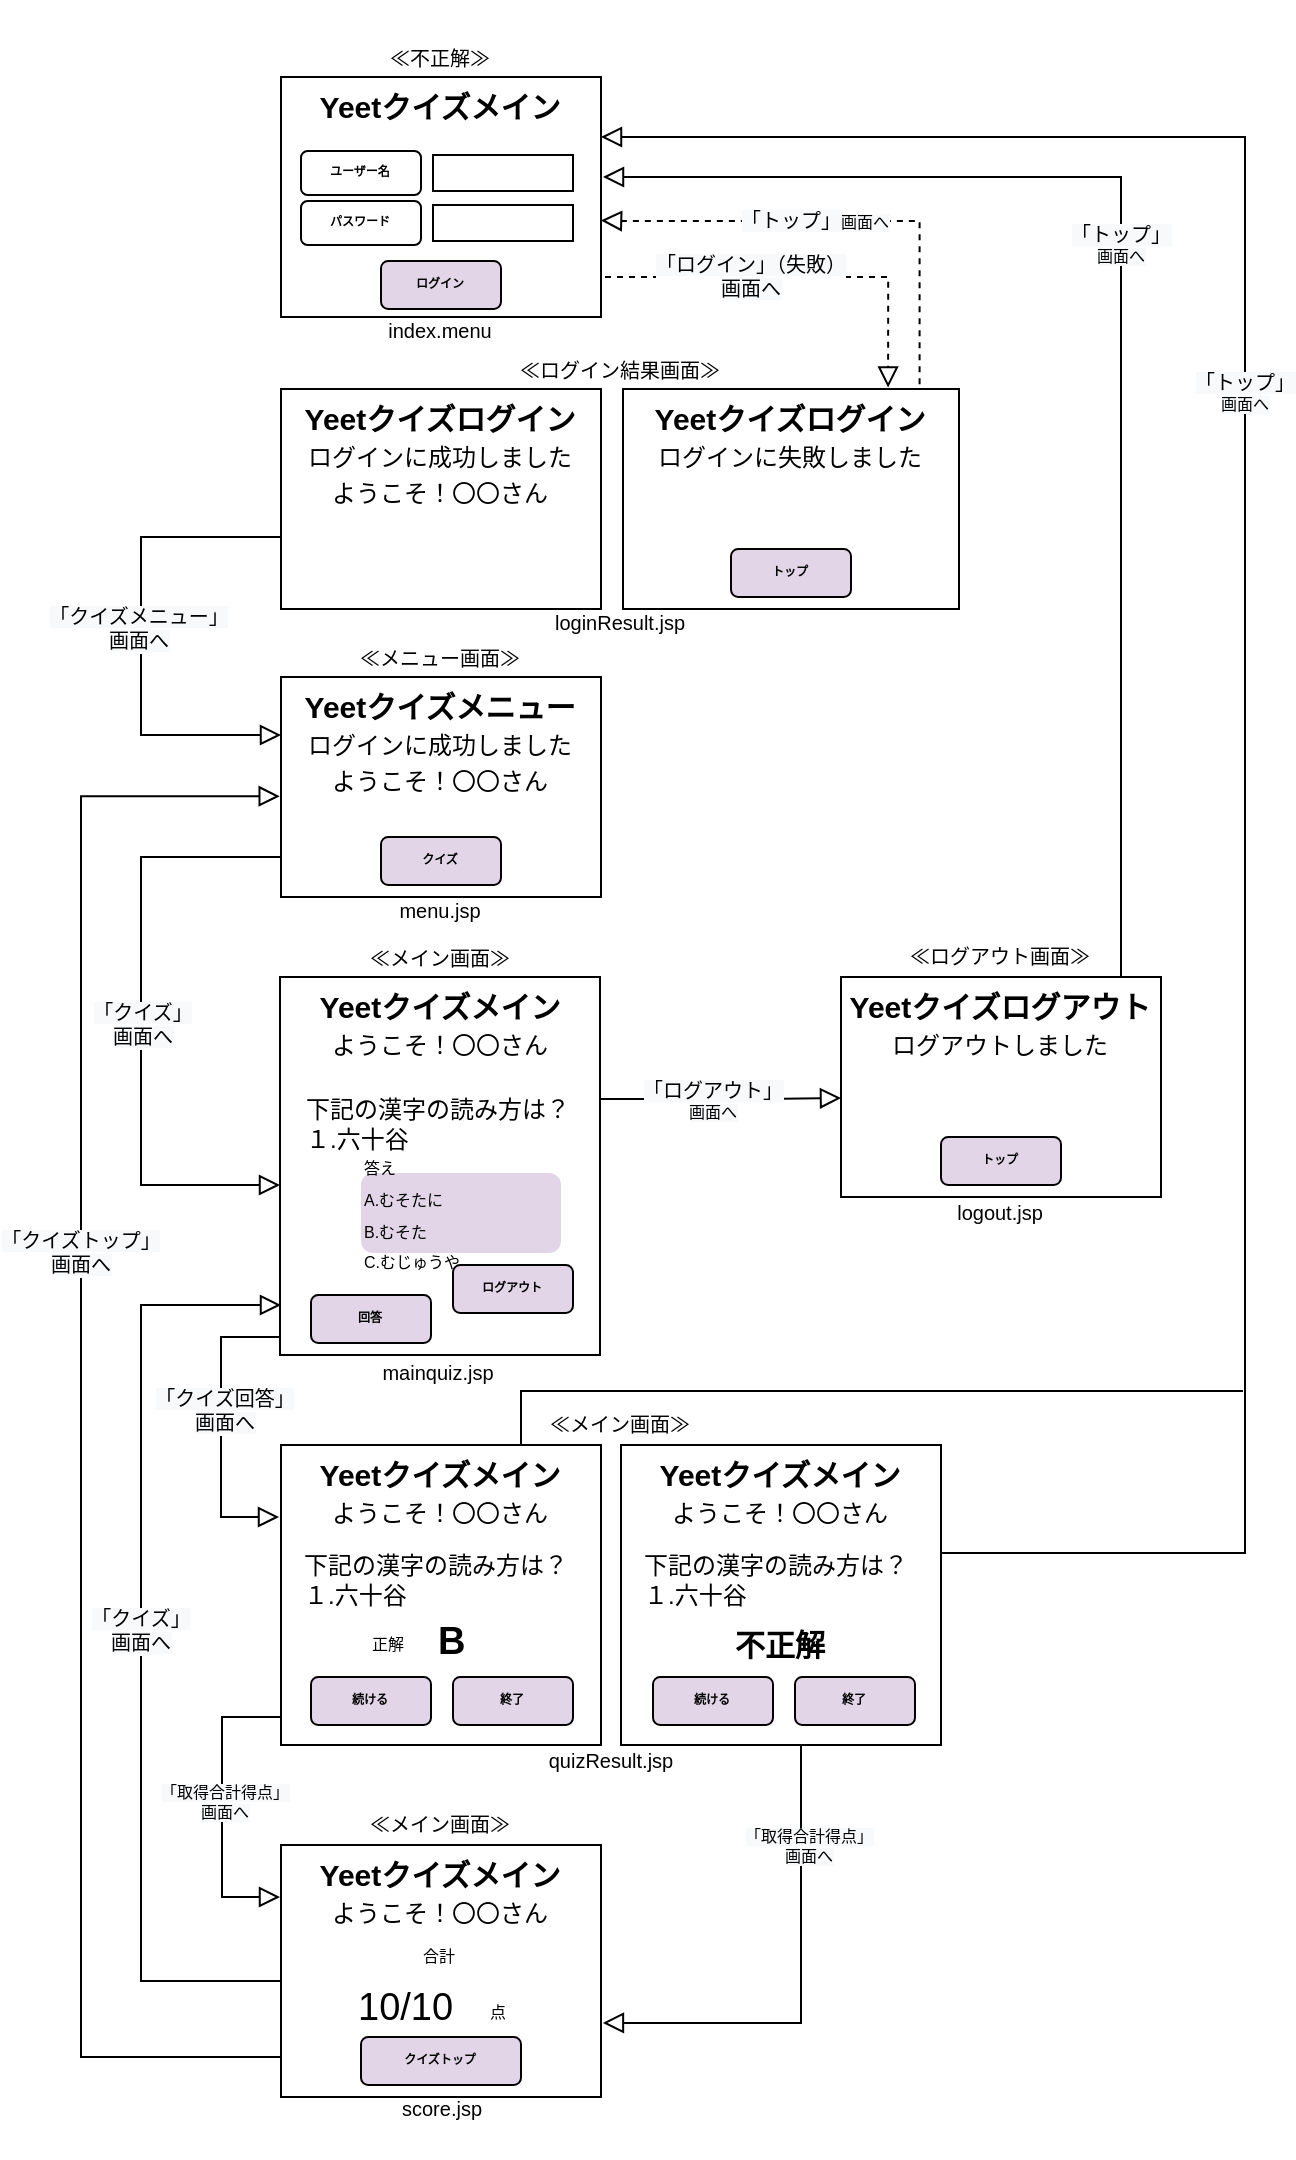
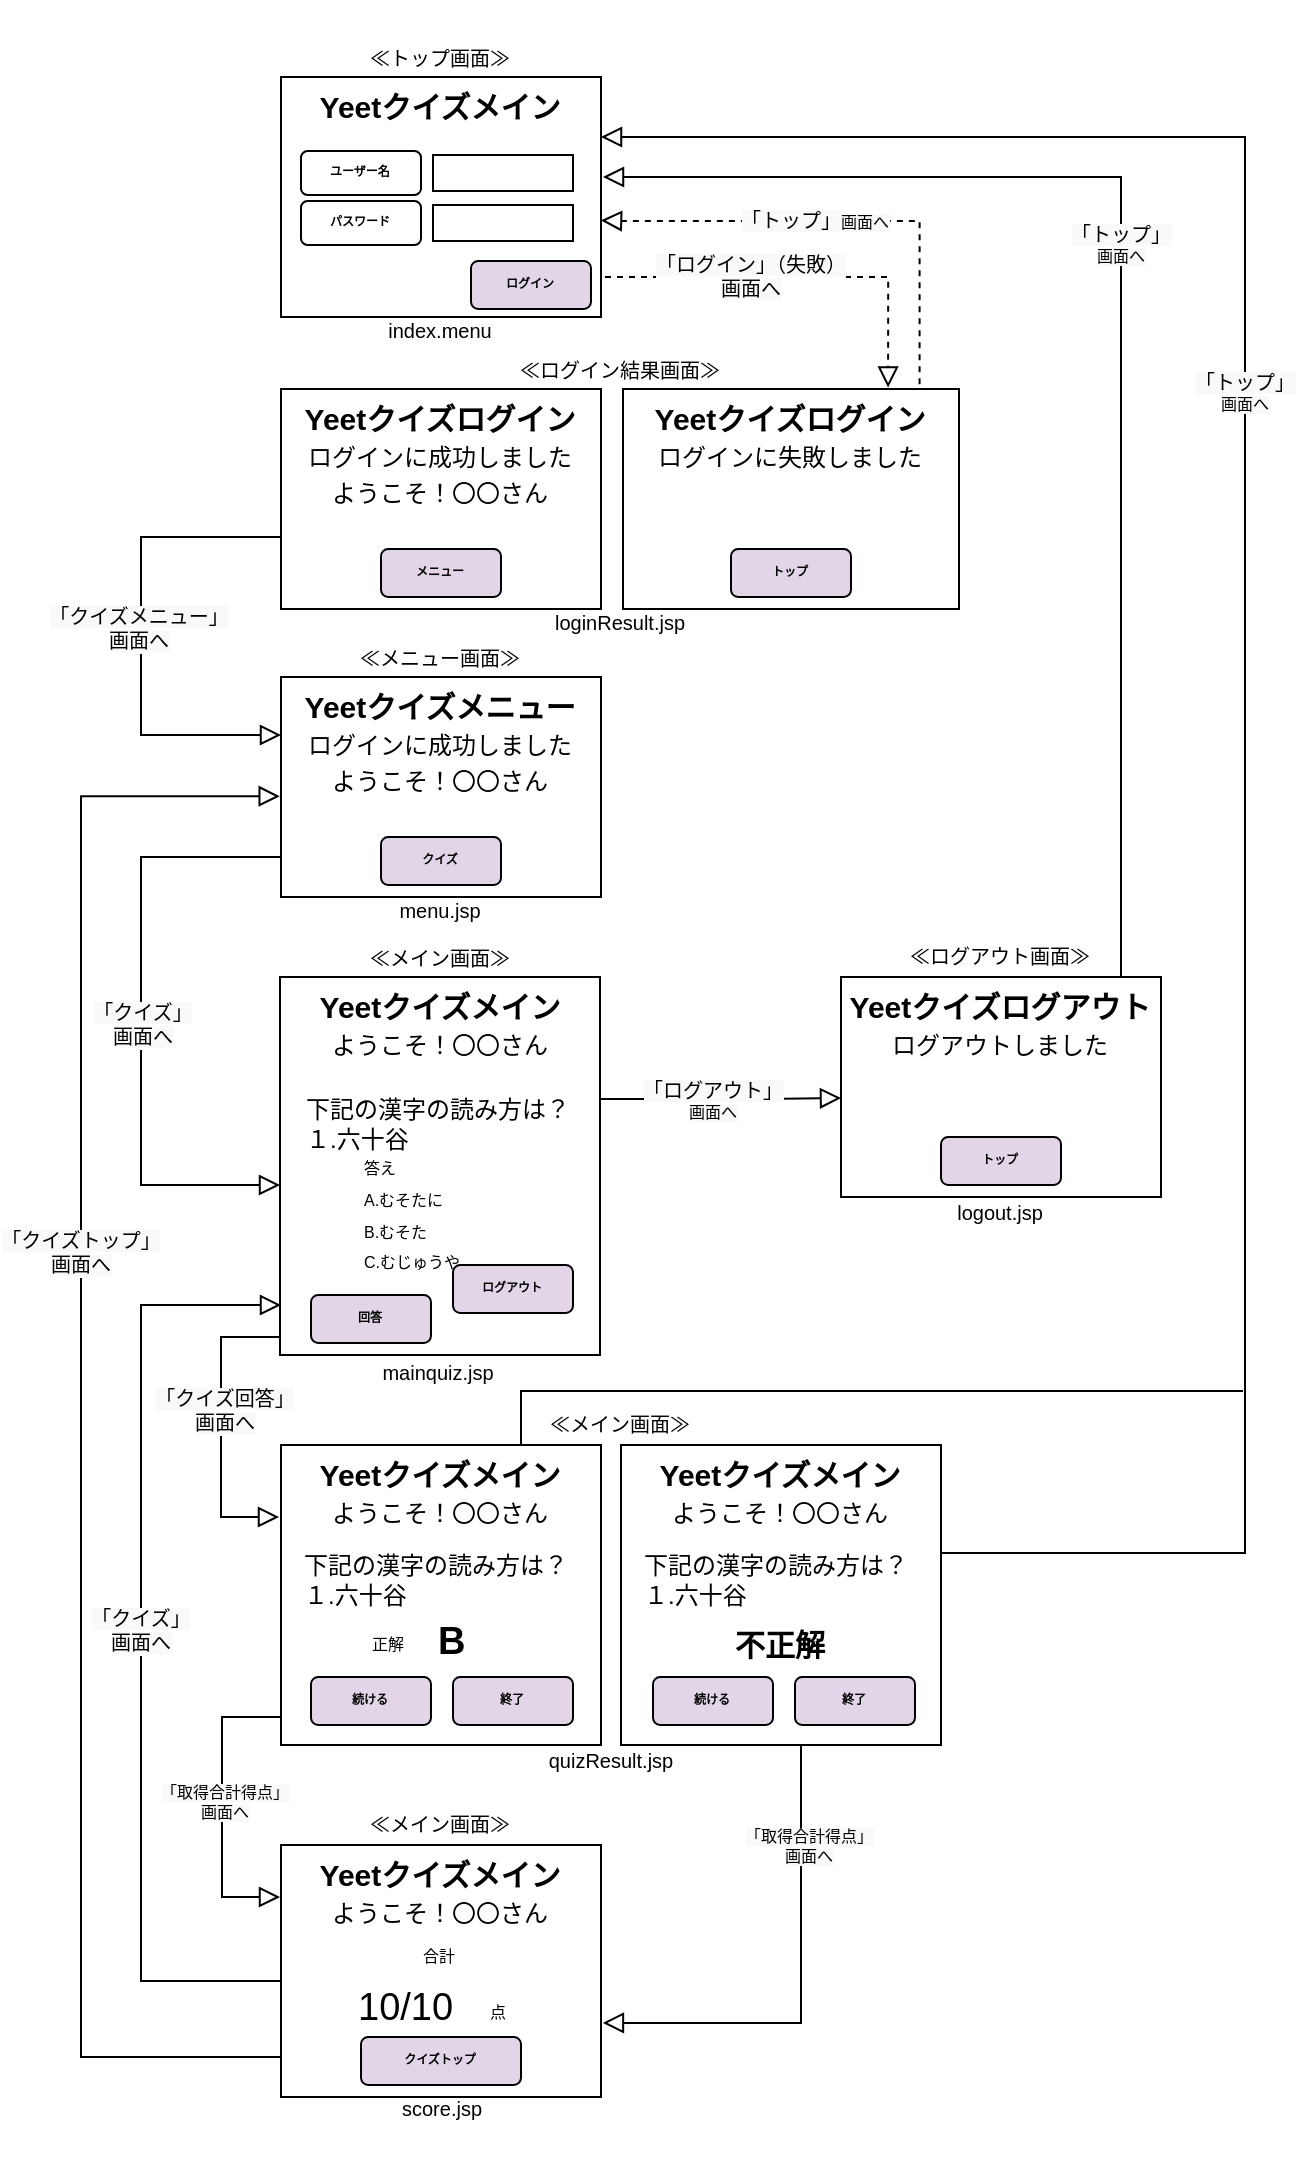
node "≪不正解≫": label "≪不正解≫" -> "≪トップ画面≫"
node "ログイン": moved (441, 285) -> (531, 285)
node "メニュー": added
node "答えA.むそたに B.むそた C.むじゅうや": fillcolor #e1d5e7 -> #ffffff
